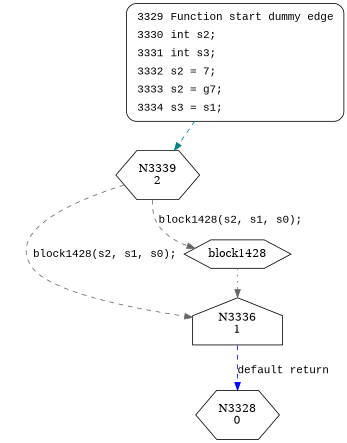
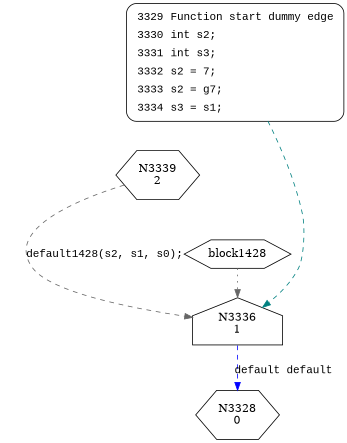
edge "3329" -> "N3339 2": now "3329" -> "N3336 1"
edge "N3339 2" -> "block1428": removed, label "block1428(s2, s1, s0);"
edge "N3339 2" -> "N3336 1": label "block1428(s2, s1, s0);" -> "default1428(s2, s1, s0);"
edge "N3336 1" -> "N3328 0": label "default return" -> "default default"
